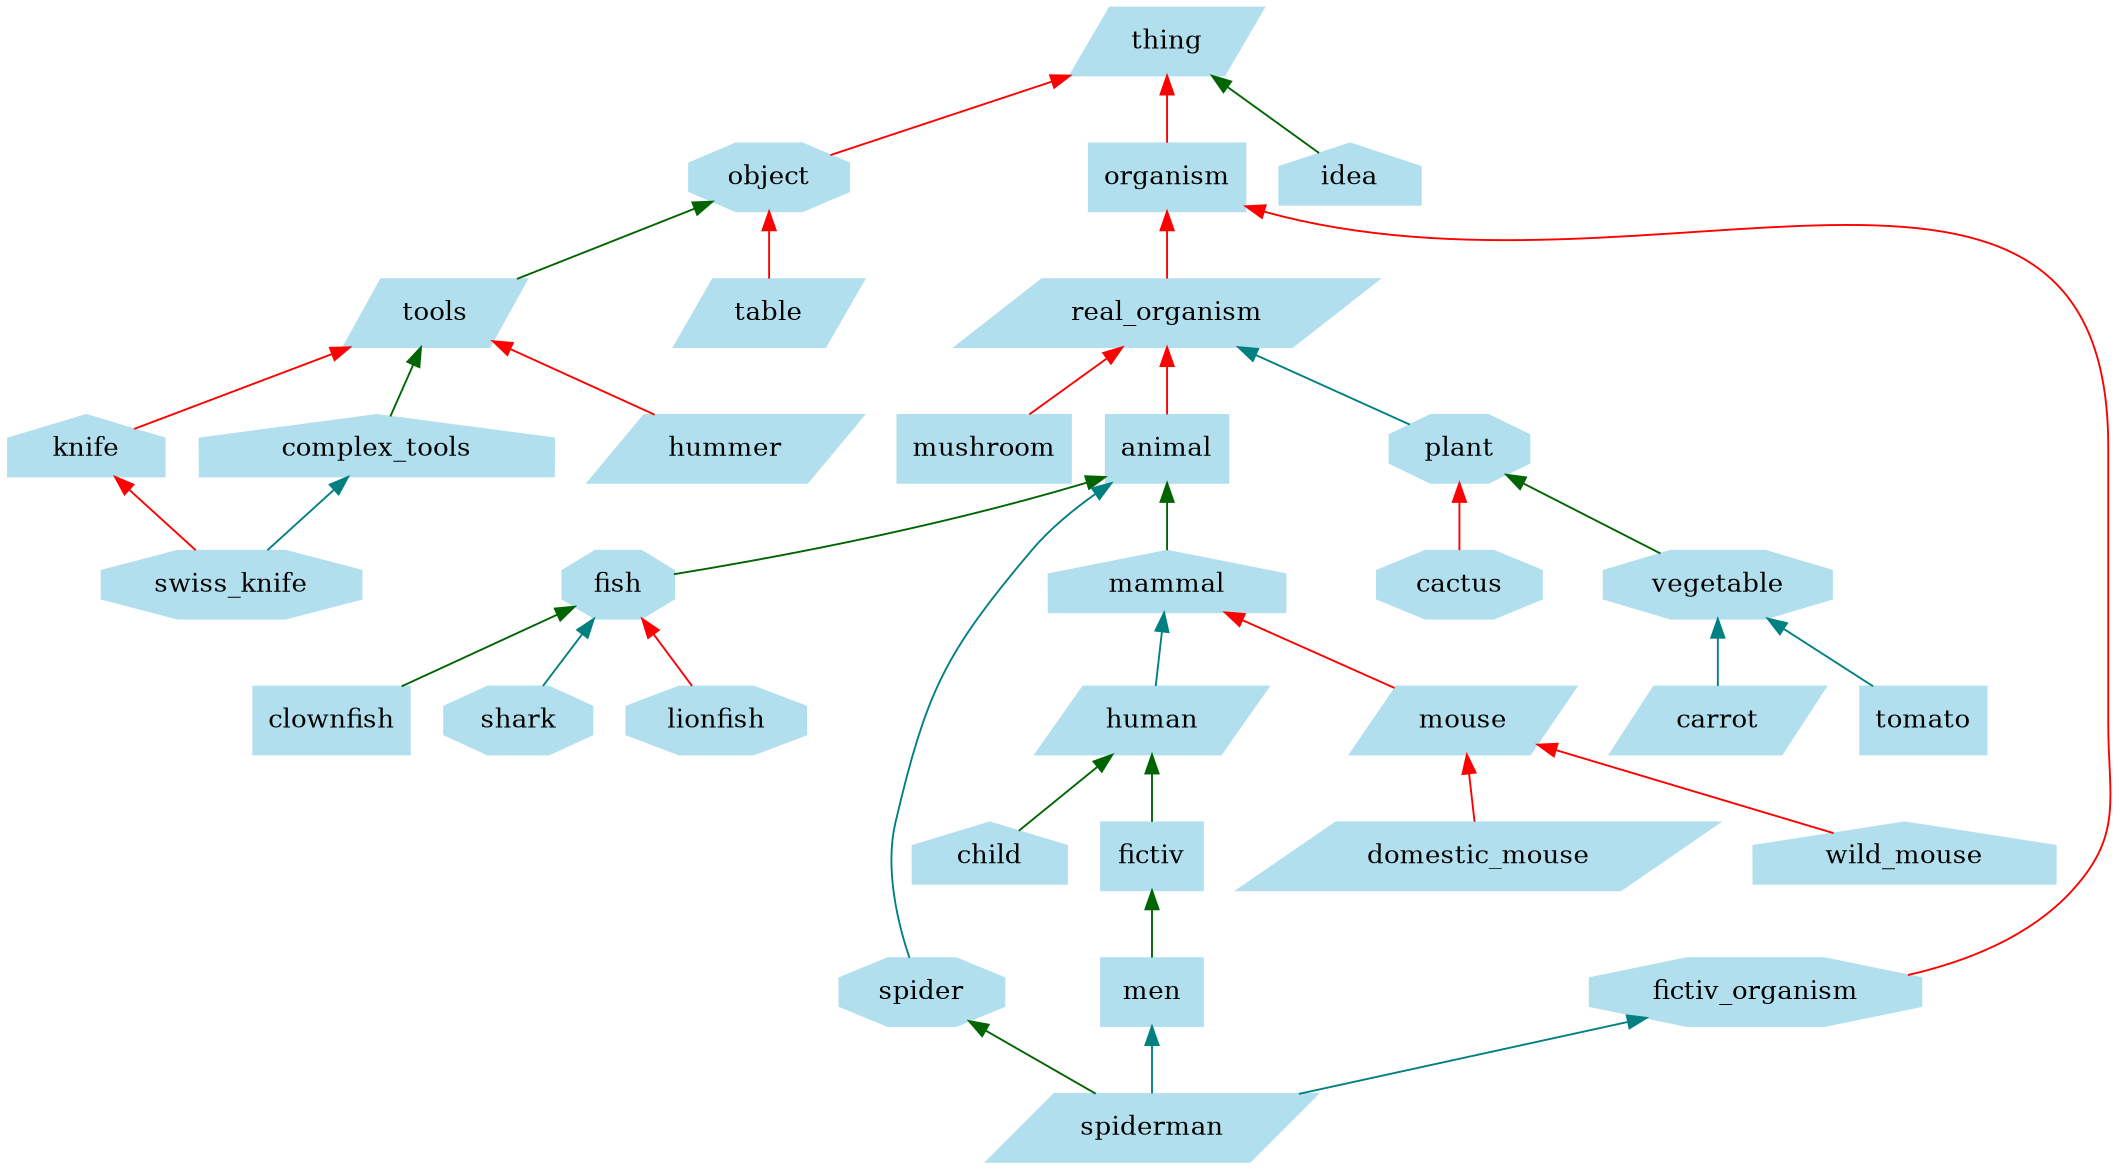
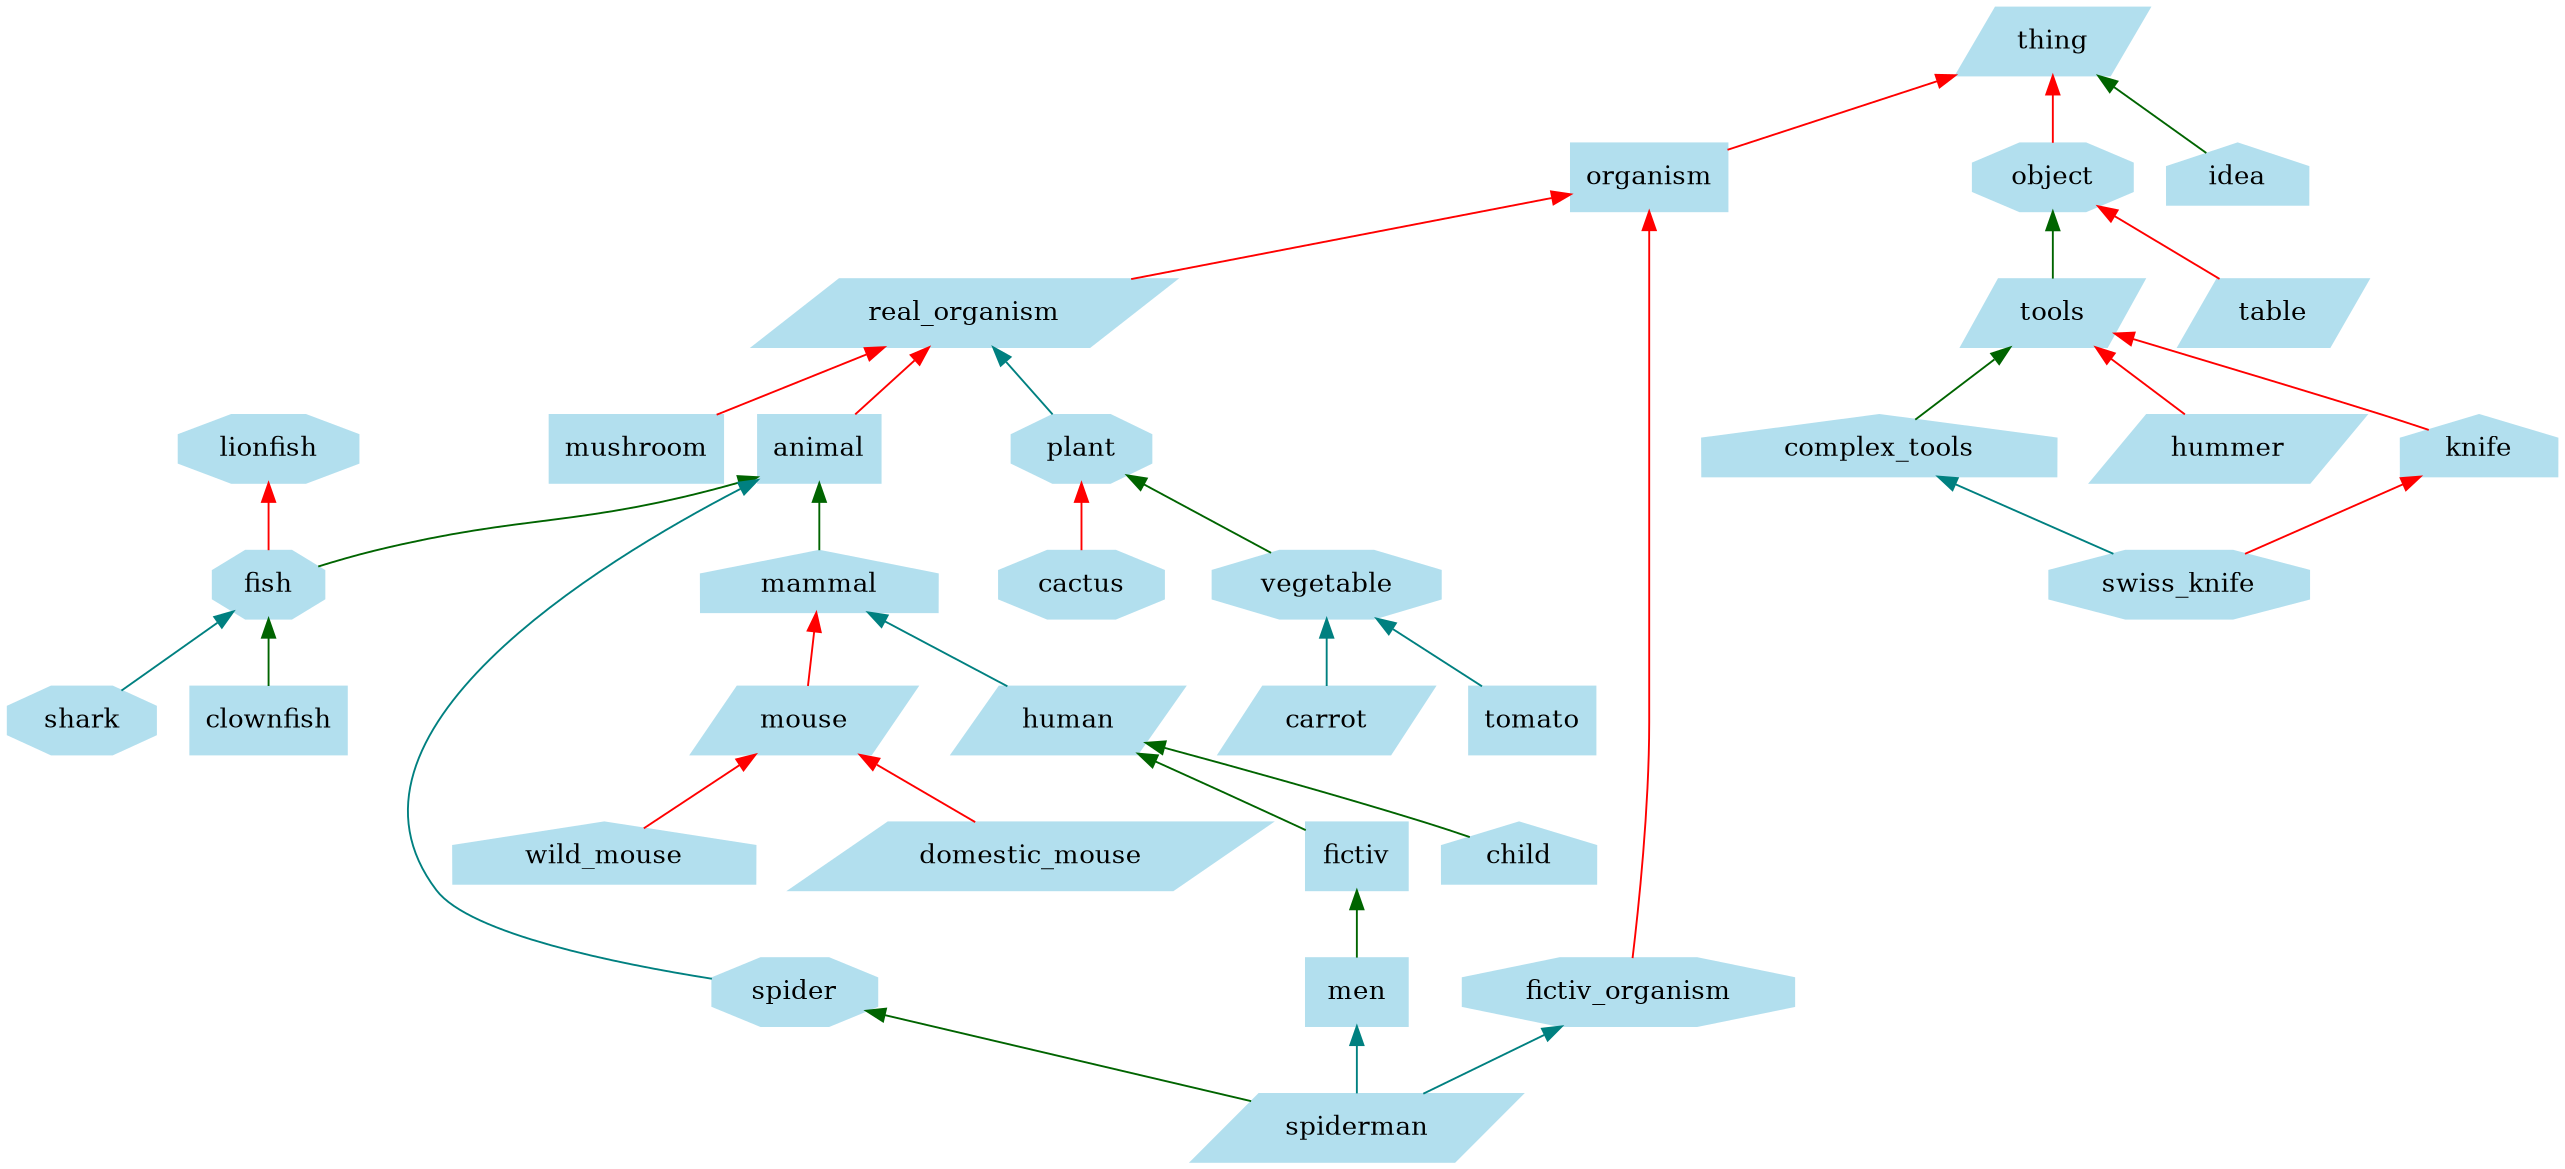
edge "lionfish" -> "fish": reversed
